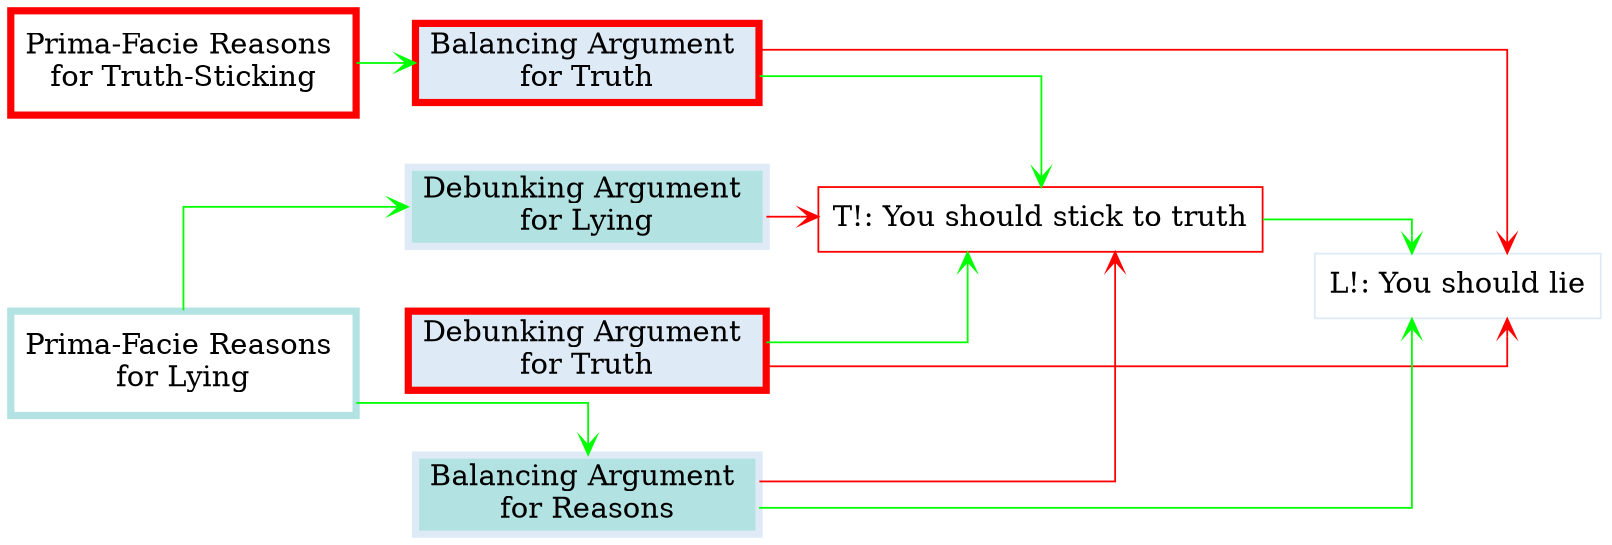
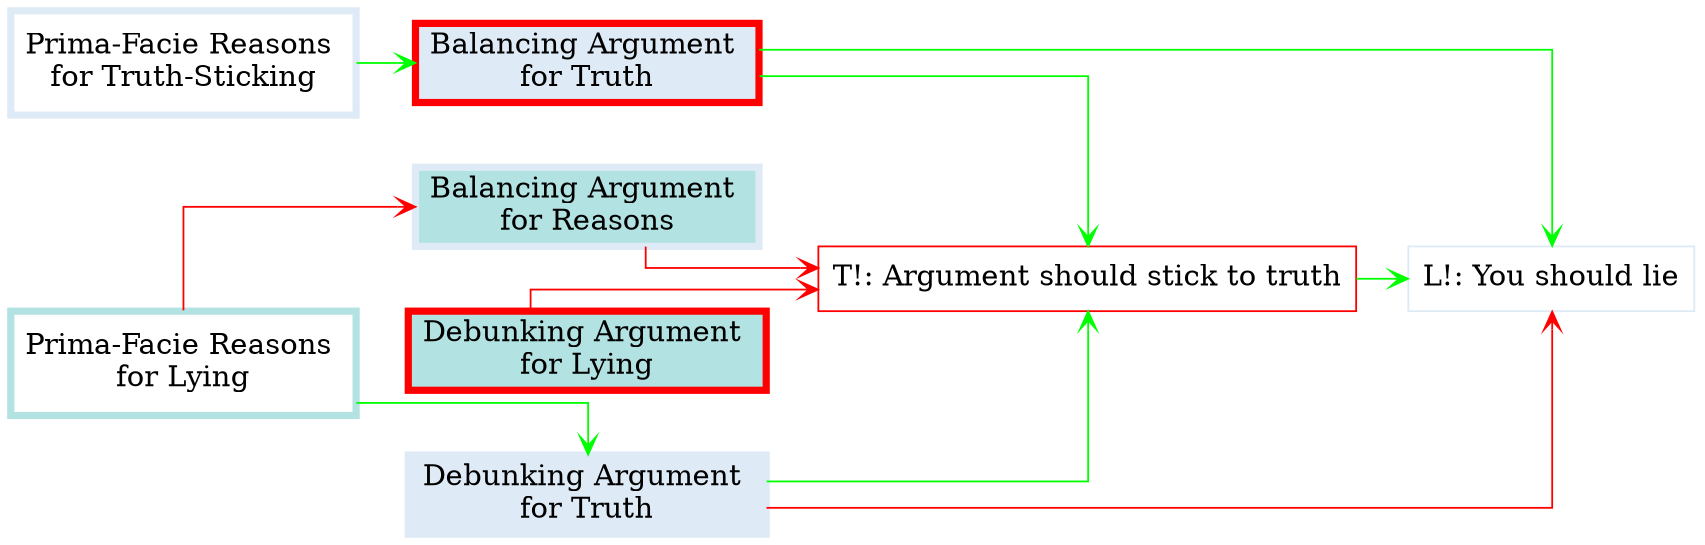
edge "Balancing Argument for Truth" -> "L!: You should lie": color red -> green
node "Prima-Facie Reasons for Truth-Sticking": color red -> #deebf7
edge "Prima-Facie Reasons for Lying" -> "Debunking Argument for Lying": now "Prima-Facie Reasons for Lying" -> "Debunking Argument for Truth"
node "Debunking Argument for Lying": color #deebf7 -> red
node "T!: You should stick to truth": label "T!: You should stick to truth" -> "T!: Argument should stick to truth"
node "Debunking Argument for Truth": color red -> #deebf7
edge "Prima-Facie Reasons for Lying" -> "Balancing Argument for Reasons": color green -> red
edge "Balancing Argument for Reasons" -> "L!: You should lie": removed
